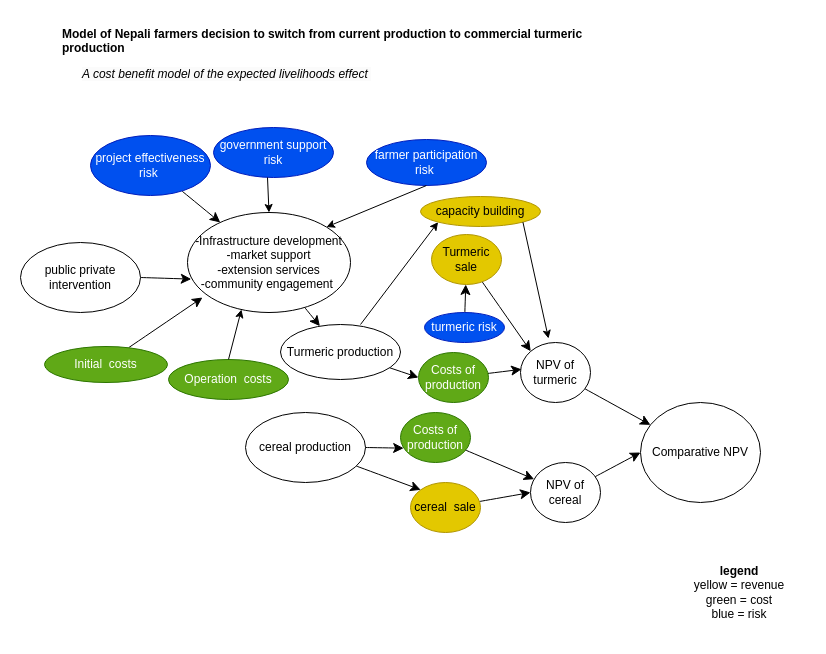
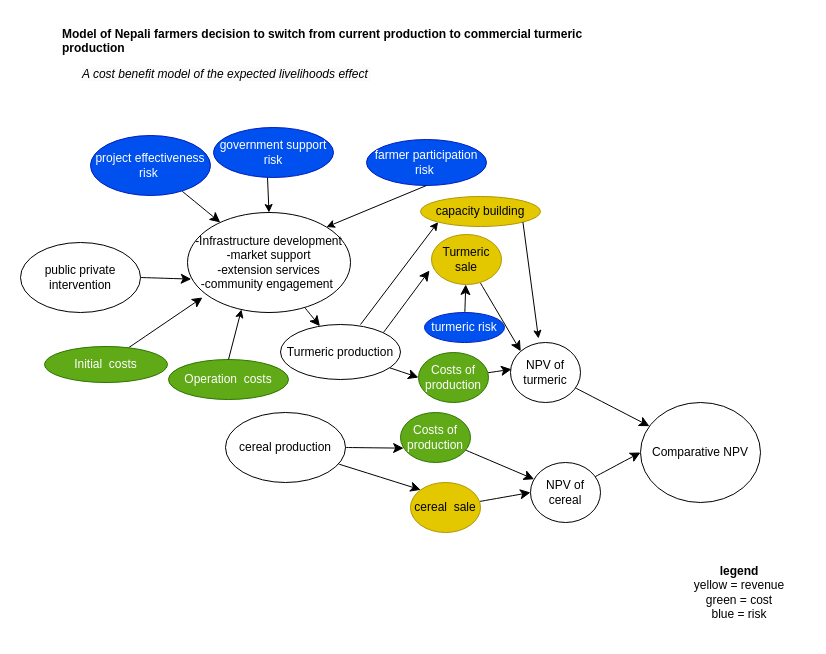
edge "Turmeric production" -> "Turmeric sale": added
node "NPV of turmeric": moved (556, 373) -> (546, 373)
node "cereal production": moved (306, 448) -> (286, 448)
